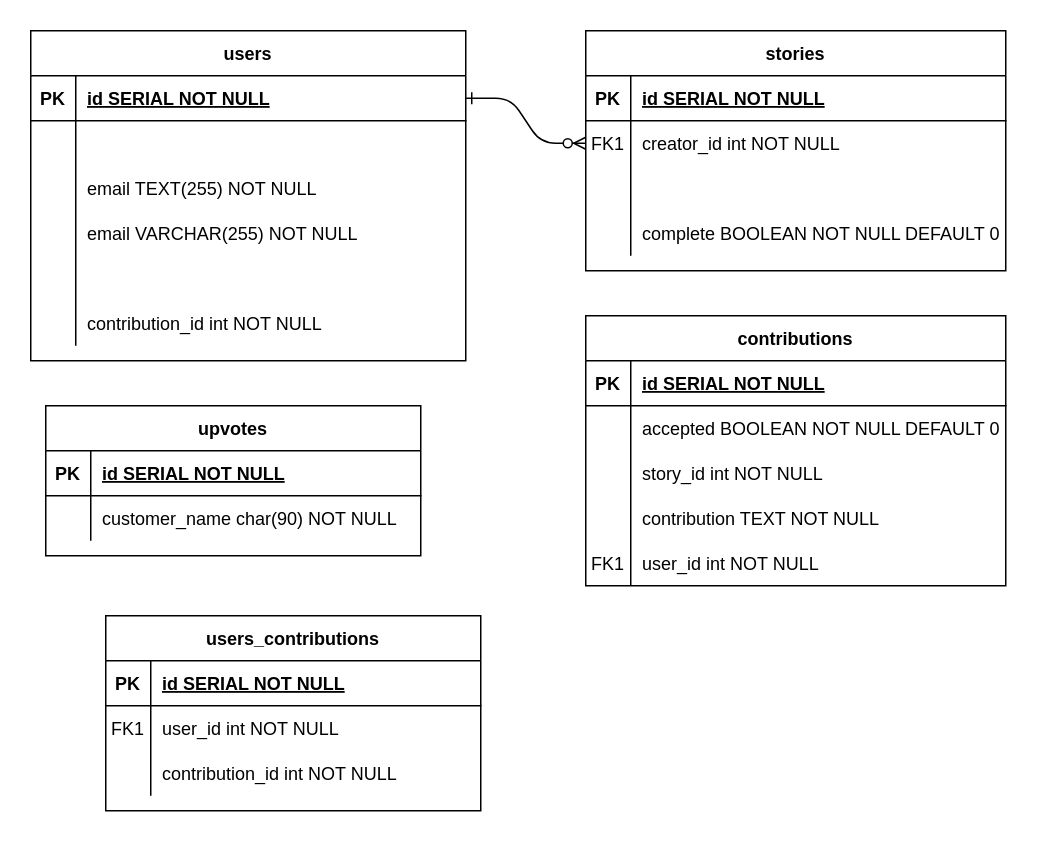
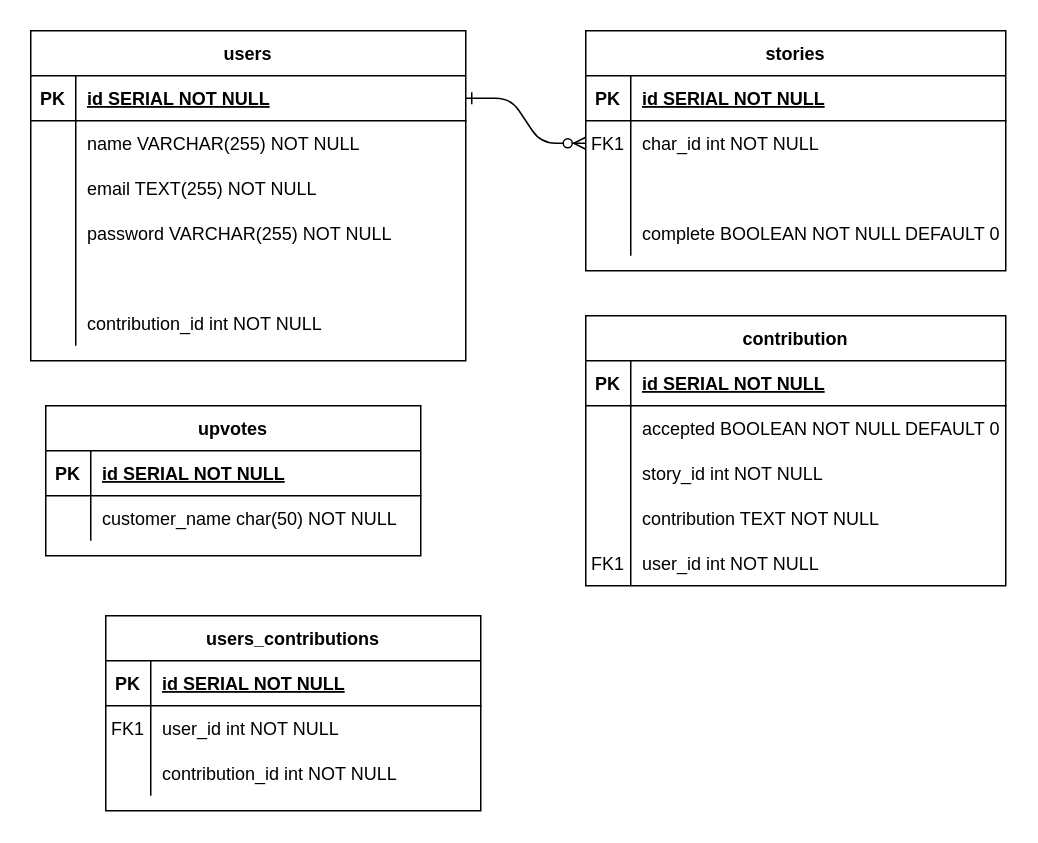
node "name VARCHAR(255) NOT NULL": added
node "creator_id int NOT NULL": label "creator_id int NOT NULL" -> "char_id int NOT NULL"
node "email VARCHAR(255) NOT NULL": label "email VARCHAR(255) NOT NULL" -> "password VARCHAR(255) NOT NULL"
node "contributions": label "contributions" -> "contribution"
node "customer_name char(90) NOT NULL": label "customer_name char(90) NOT NULL" -> "customer_name char(50) NOT NULL"
